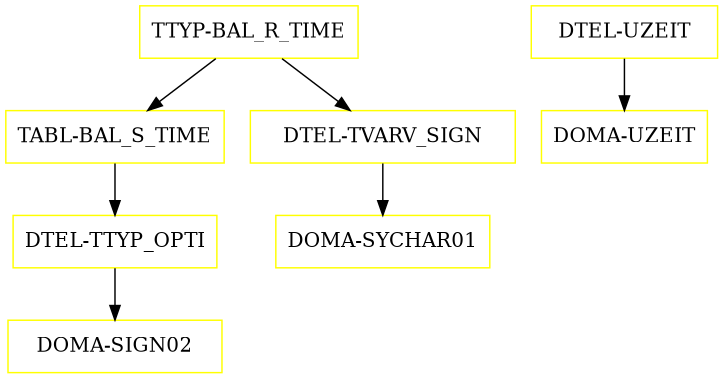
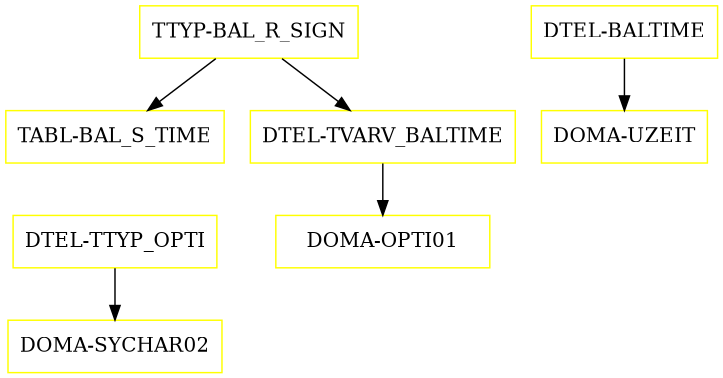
node "TTYP-BAL_R_TIME": label "TTYP-BAL_R_TIME" -> "TTYP-BAL_R_SIGN"
node "DTEL-UZEIT": label "DTEL-UZEIT" -> "DTEL-BALTIME"
node "DTEL-TVARV_SIGN": label "DTEL-TVARV_SIGN" -> "DTEL-TVARV_BALTIME"
edge "TABL-BAL_S_TIME" -> "DTEL-TTYP_OPTI": removed
node "DOMA-SYCHAR01": label "DOMA-SYCHAR01" -> "DOMA-OPTI01"
node "DOMA-SIGN02": label "DOMA-SIGN02" -> "DOMA-SYCHAR02"
